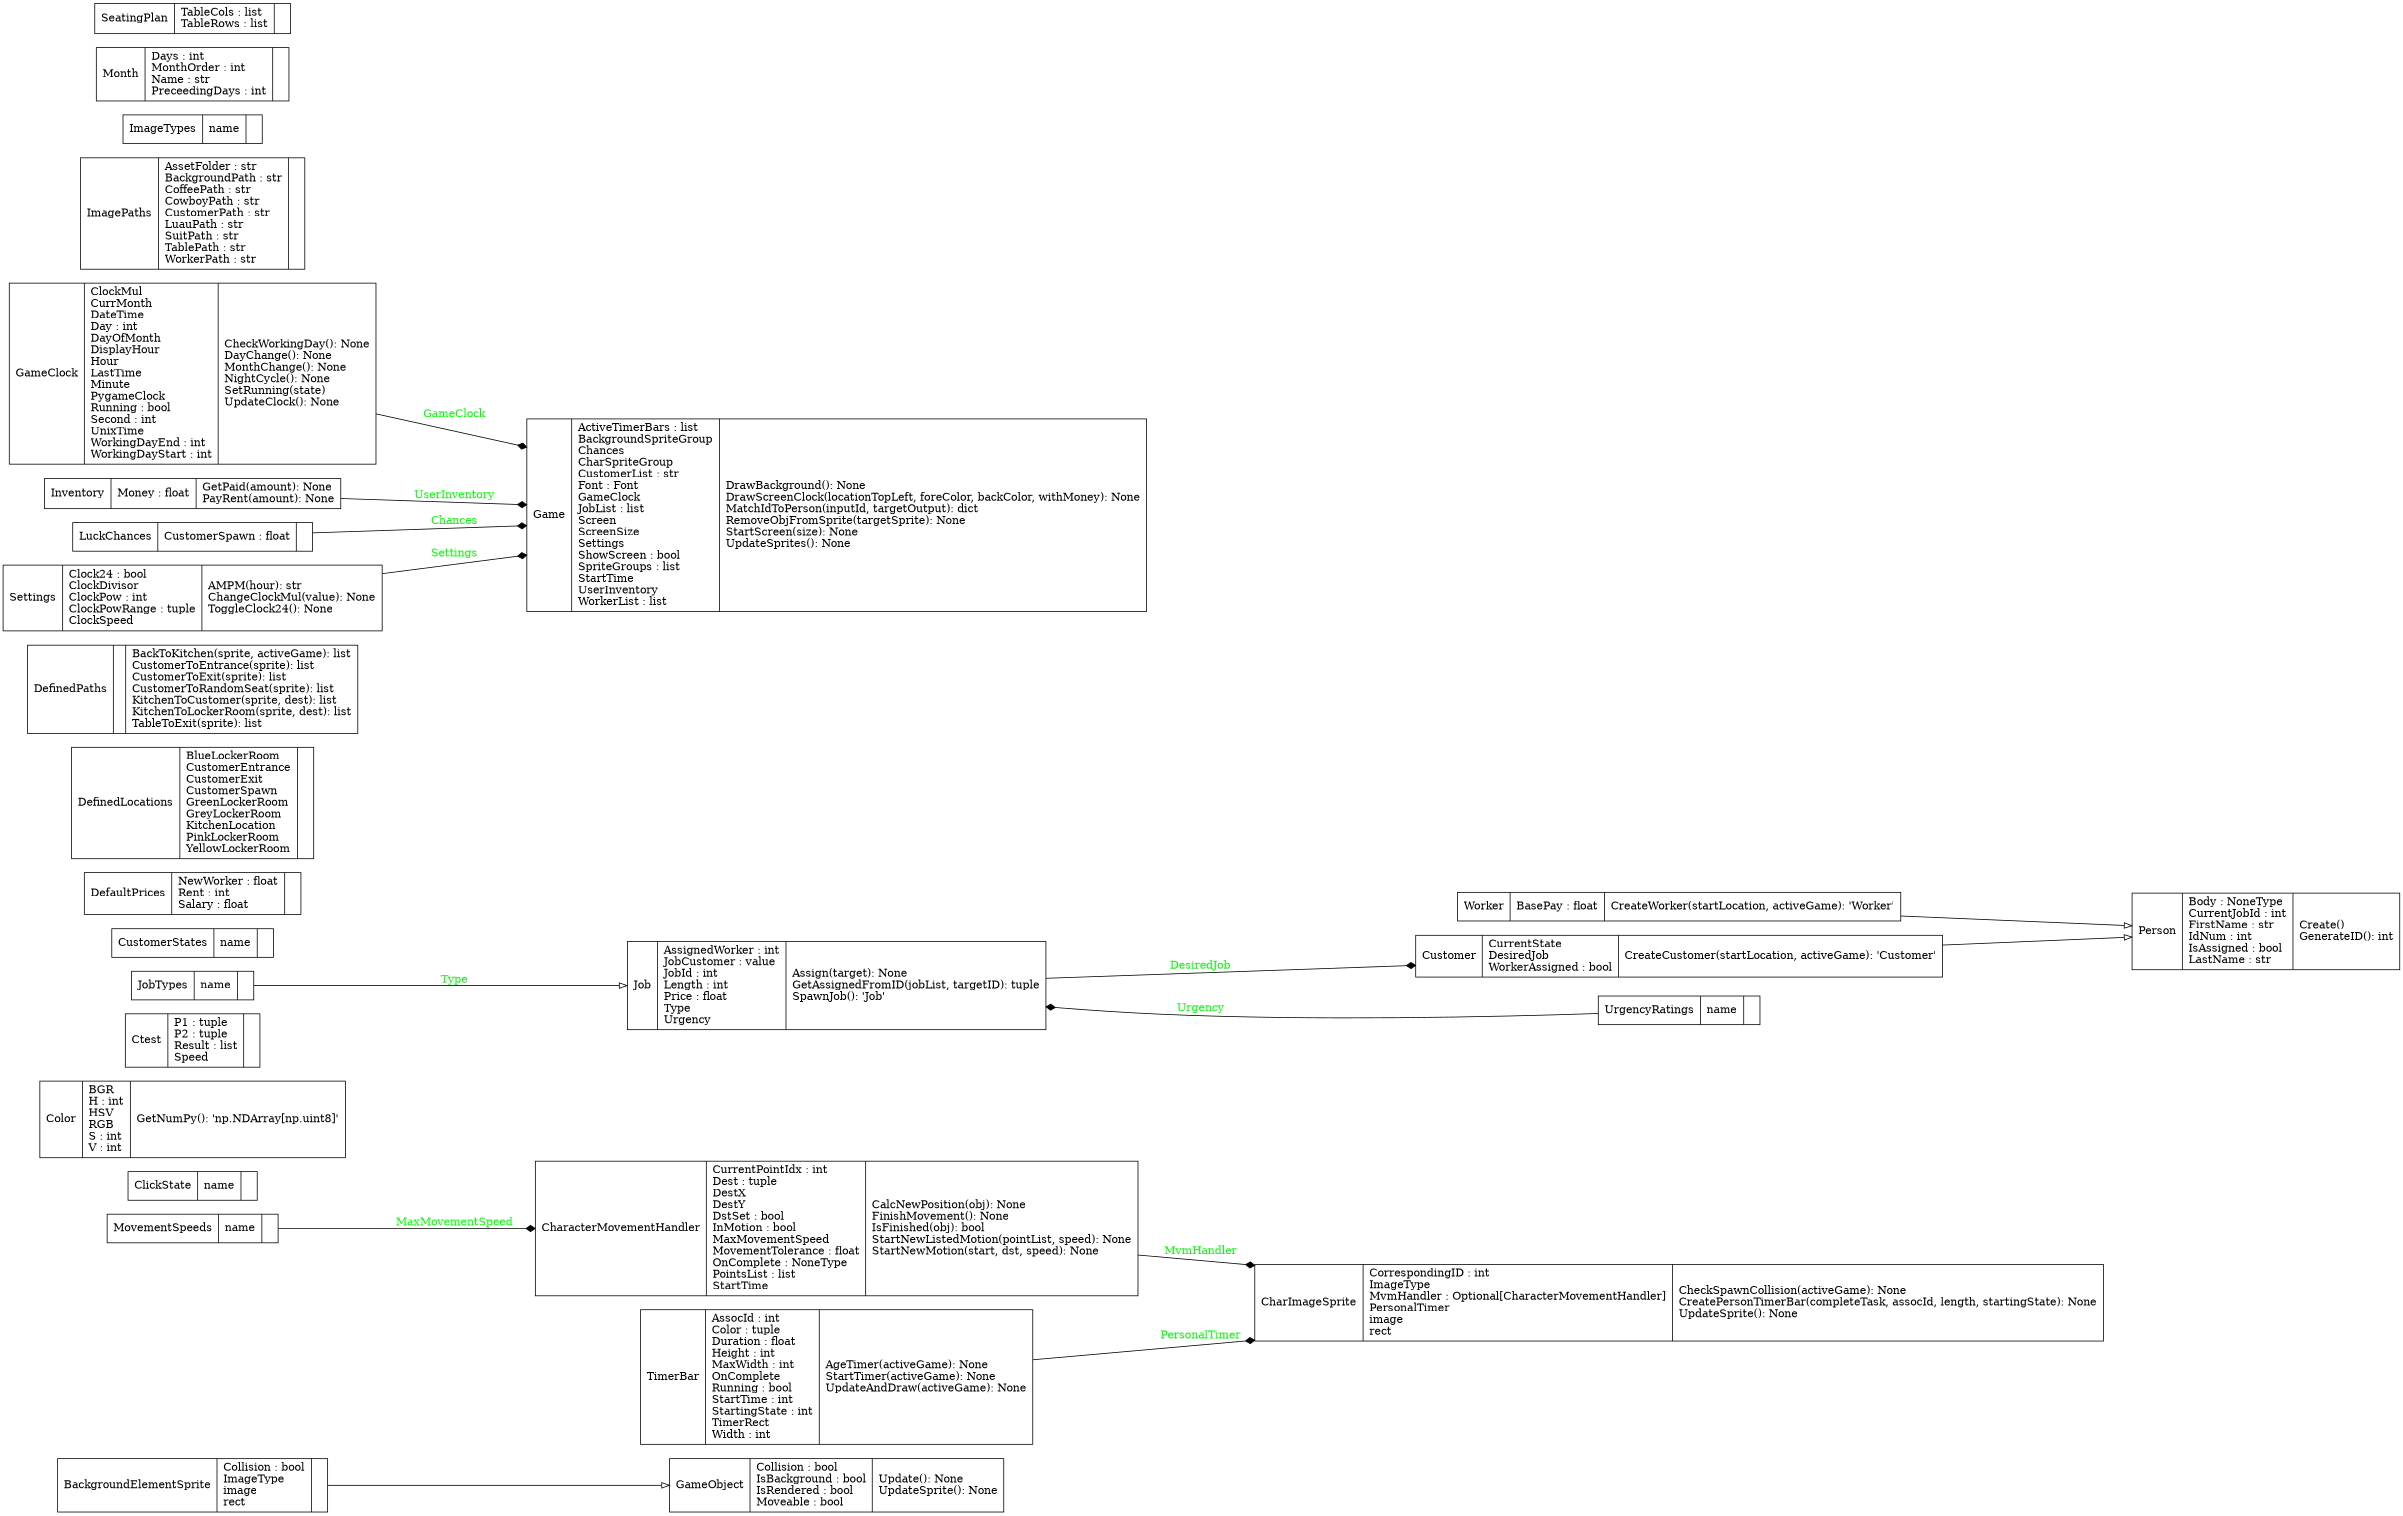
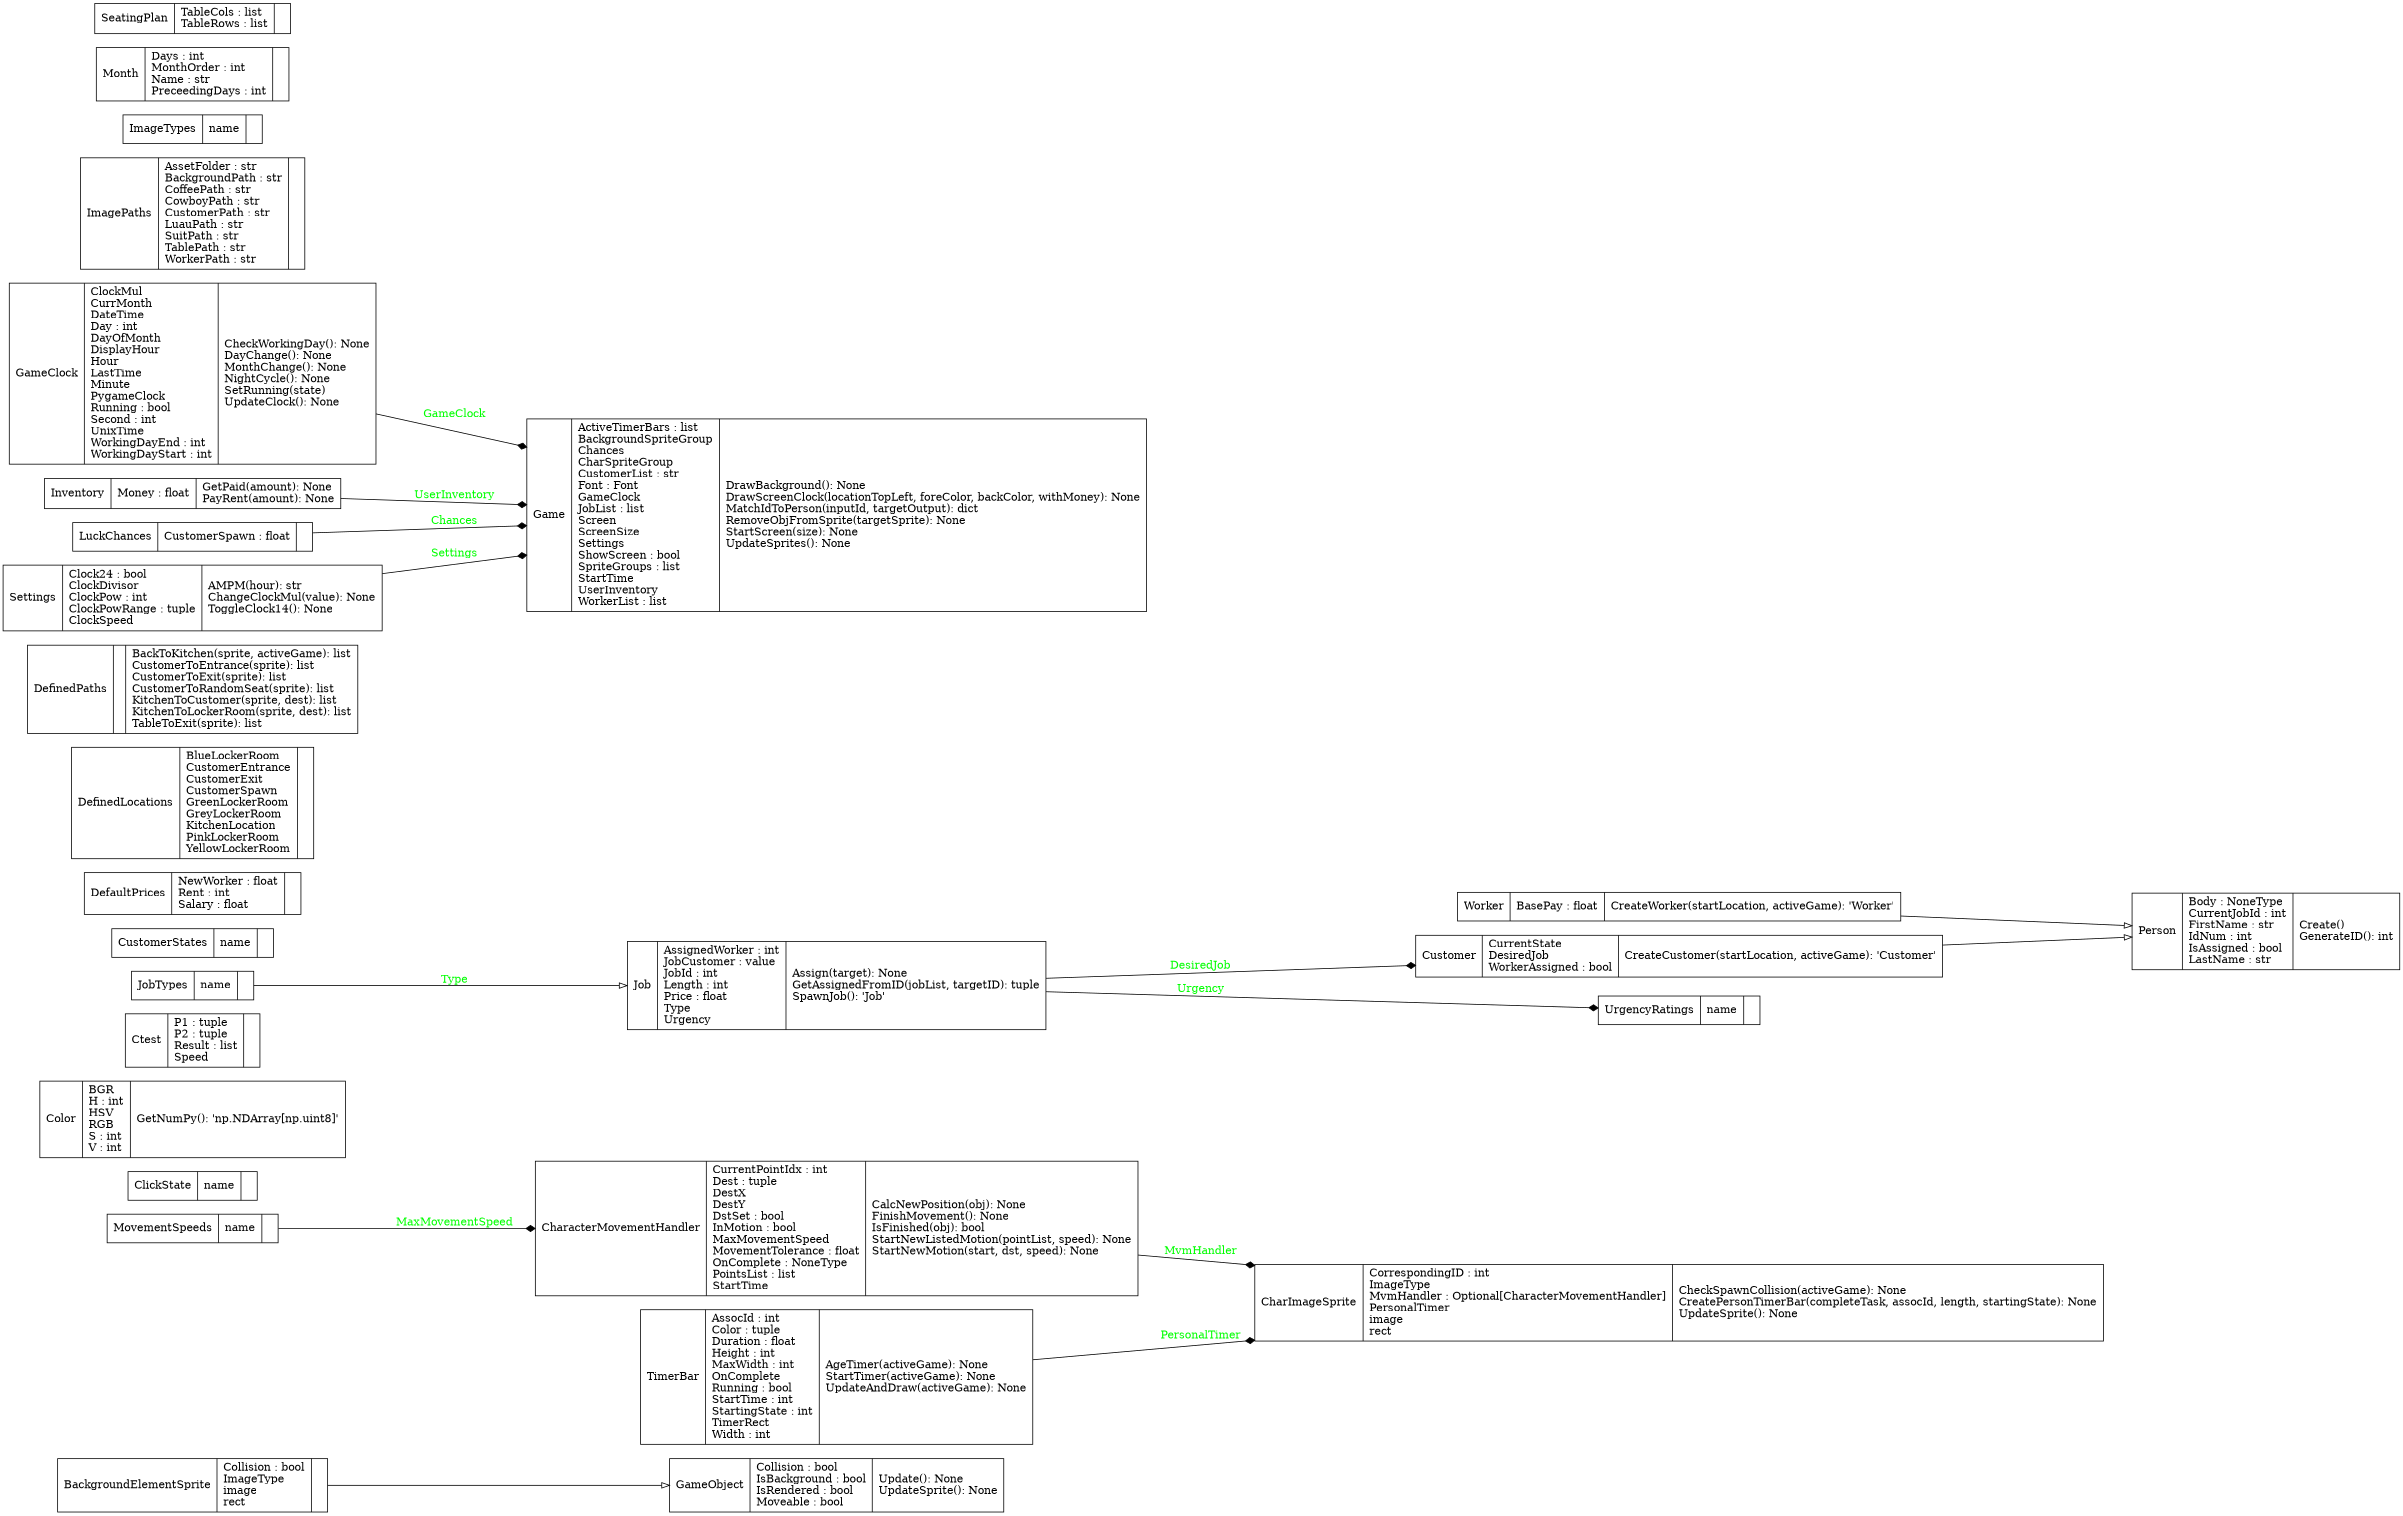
node "Settings": text "ToggleClock24(): None" -> "ToggleClock14(): None"
edge "UrgencyRatings" -> "Job": reversed
